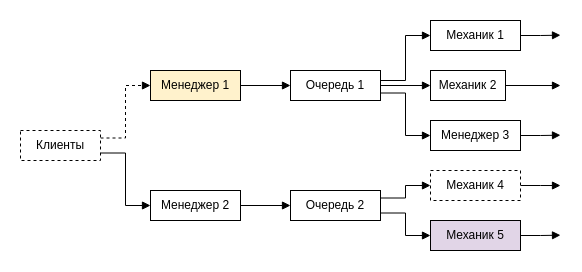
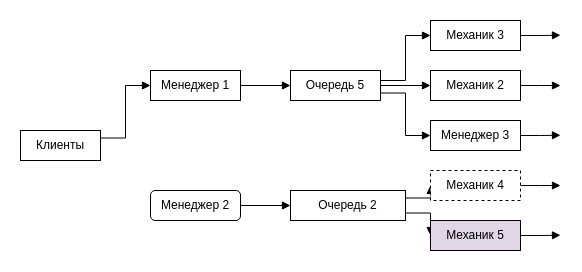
node "Механик 1": label "Механик 1" -> "Механик 3"
node "Менеджер 1": fillcolor #fff2cc -> #ffffff
node "Очередь 1": label "Очередь 1" -> "Очередь 5"
node "Механик 2": size 75x30 -> 90x30
edge "Клиенты" -> "Менеджер 1": style dashed -> solid
node "Клиенты": style dashed -> solid
edge "Клиенты" -> "Менеджер 2": removed
node "Менеджер 2": shape rectangle -> rounded rectangle
node "Очередь 2": size 90x30 -> 115x30
